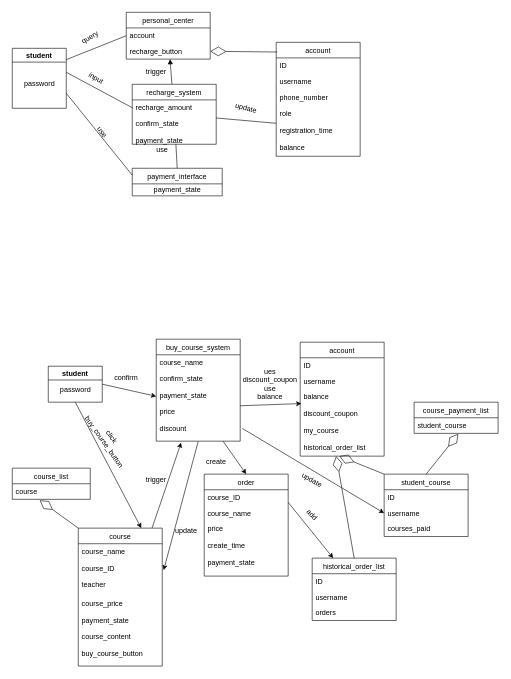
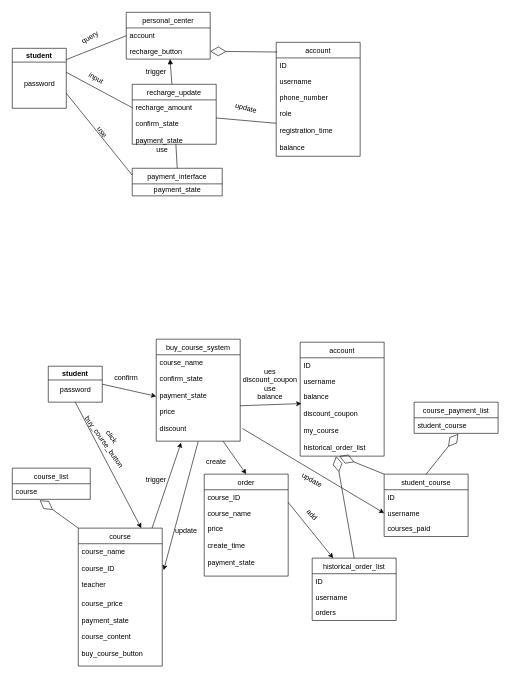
node "recharge_system": label "recharge_system" -> "recharge_update"
